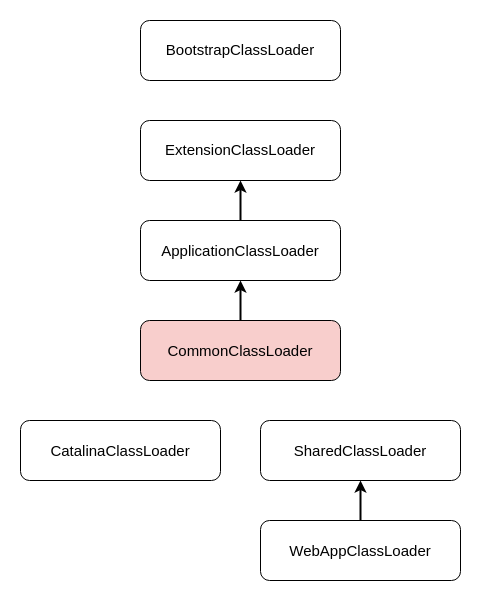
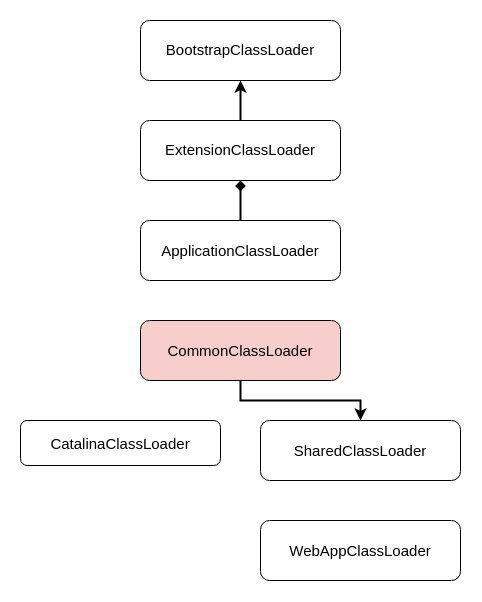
edge "ExtensionClassLoader" -> "BootstrapClassLoader": added
edge "ApplicationClassLoader" -> "ExtensionClassLoader": arrowhead classic -> diamond
edge "CommonClassLoader" -> "ApplicationClassLoader": now "CommonClassLoader" -> "SharedClassLoader"
node "CatalinaClassLoader": size 200x60 -> 200x45
edge "WebAppClassLoader" -> "SharedClassLoader": removed
